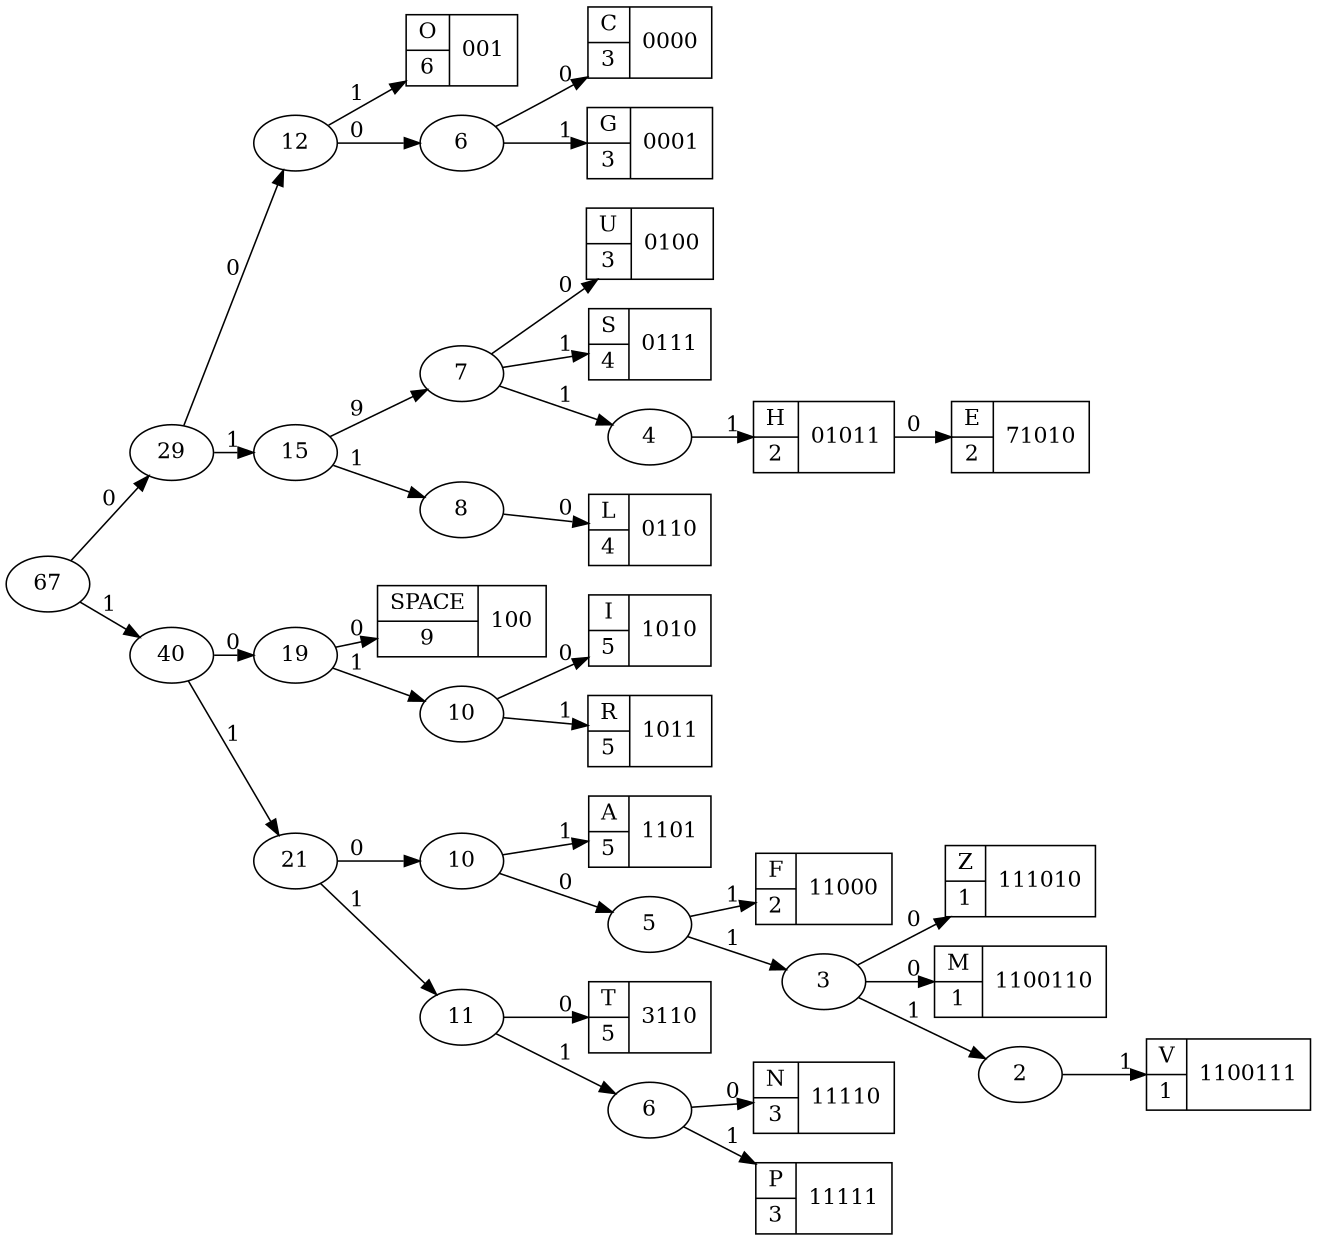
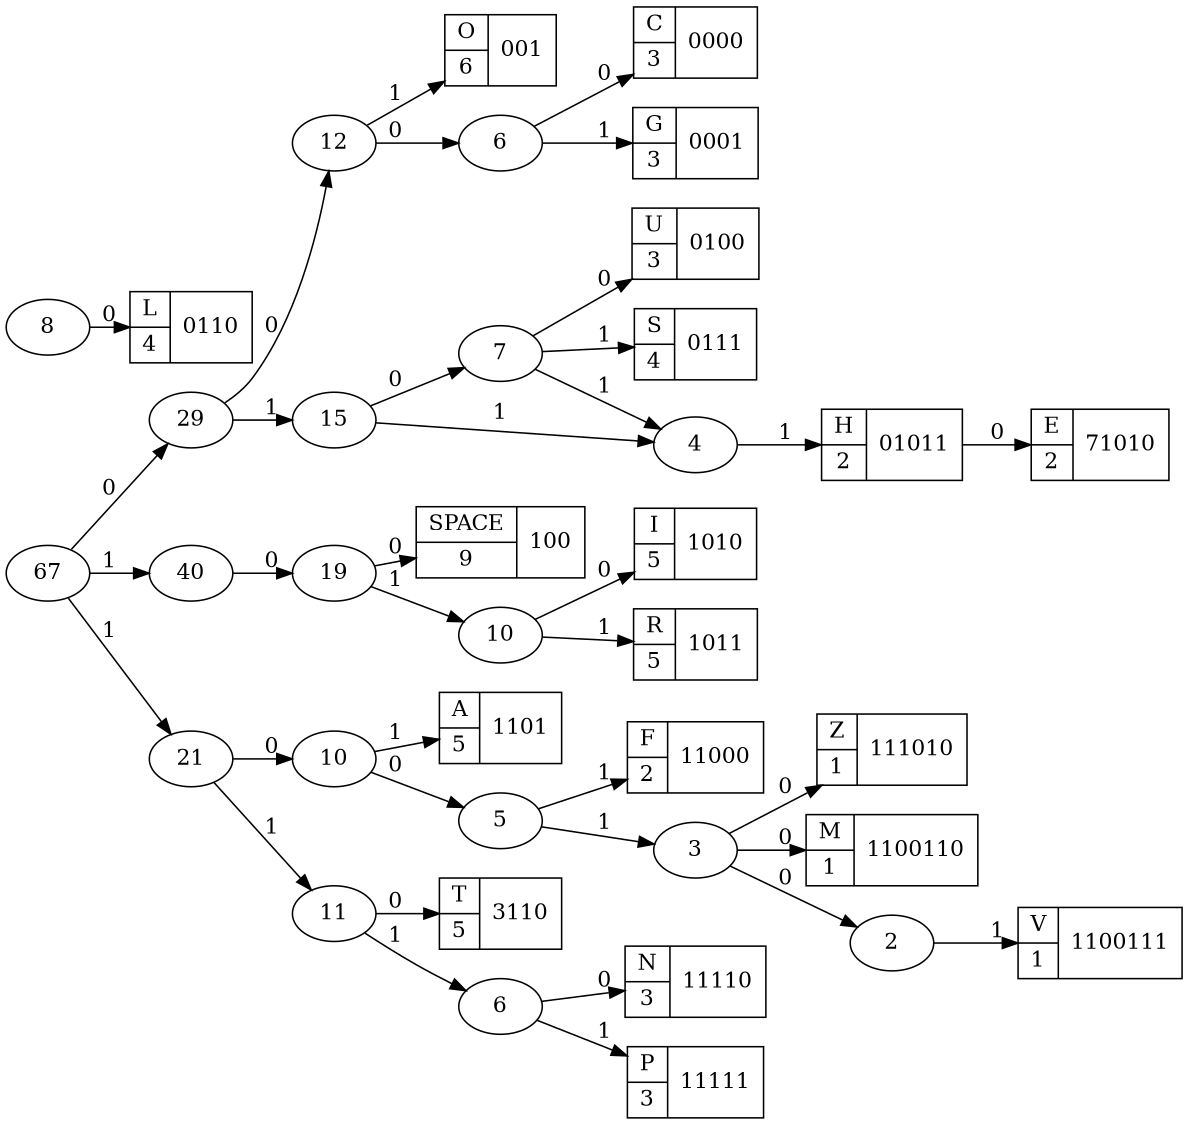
edge "15" -> "7": label "9" -> "0"
edge "15" -> "8": now "15" -> "4"
edge "40" -> "21": now "67" -> "21"
edge "3" -> "2": label "1" -> "0"
